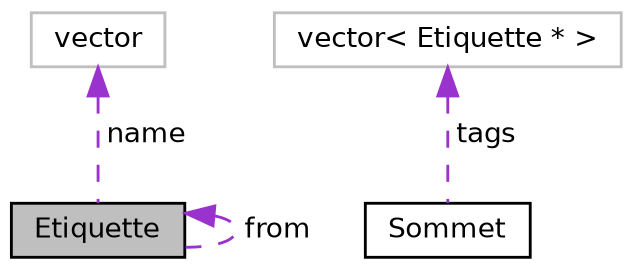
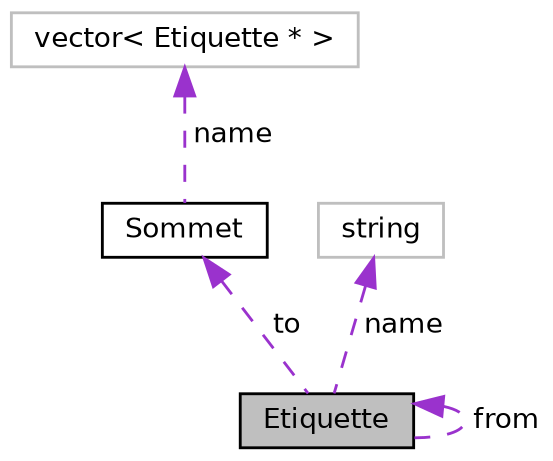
node "vector": label "vector" -> "string"
edge "Sommet" -> "vector< Etiquette * >": label " tags" -> " name"
edge "Etiquette" -> "Sommet": added, label "to"
